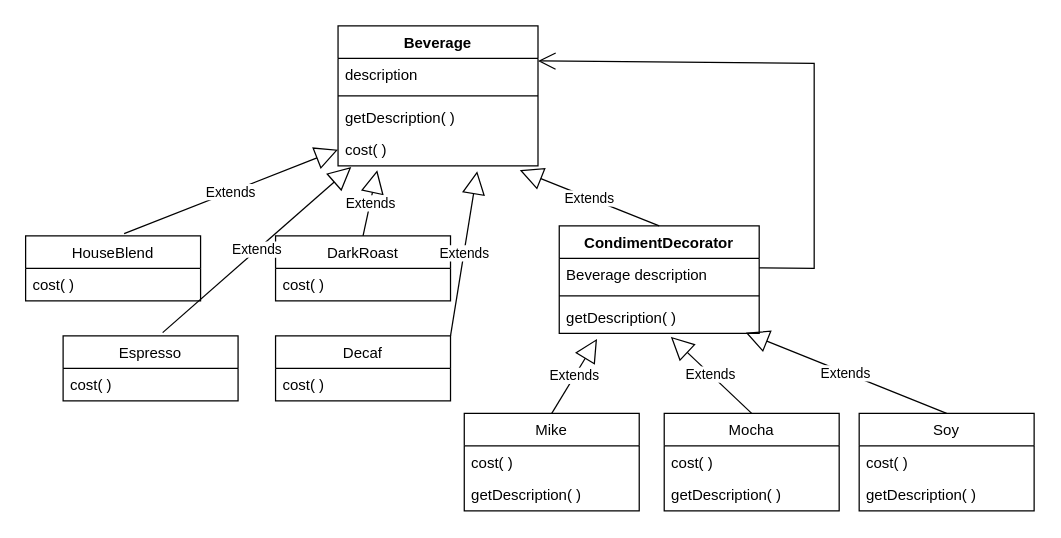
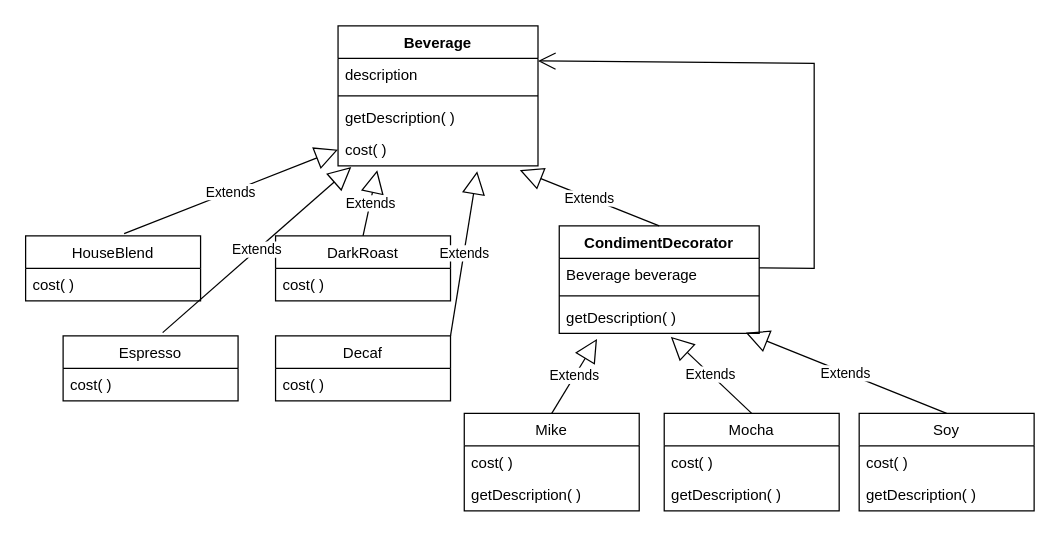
node "Beverage description": label "Beverage description" -> "Beverage beverage"
